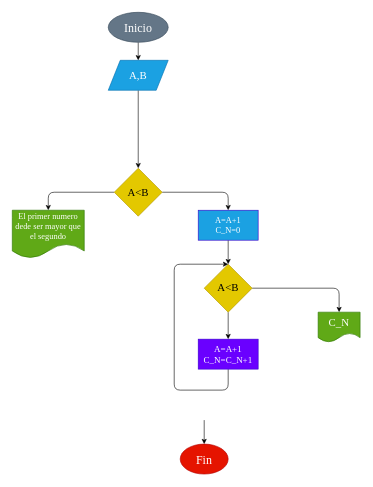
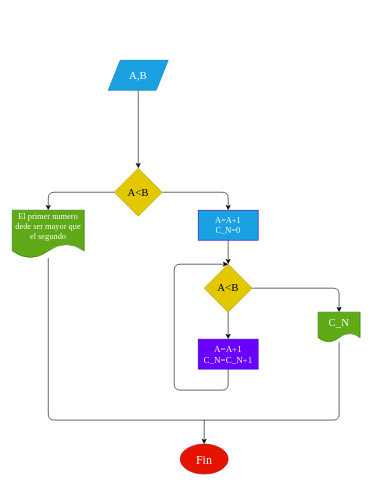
node "Inicio": removed
edge "Inicio" -> "A,B": removed
edge "El primer numero dede ser mayor que el segundo" -- "C_N": added
